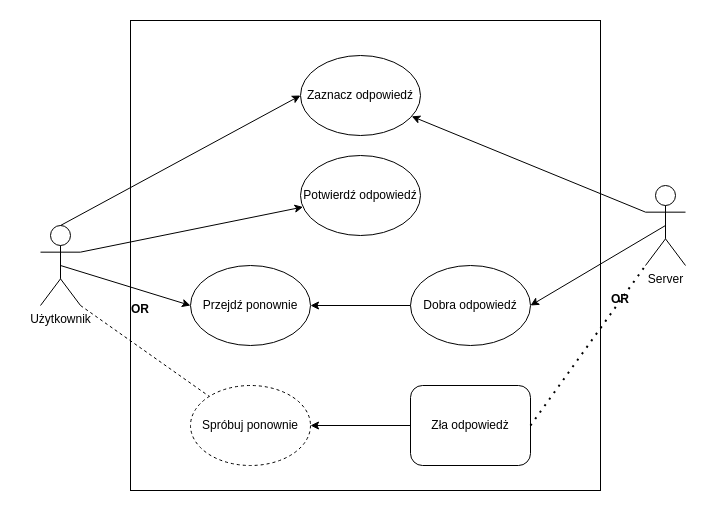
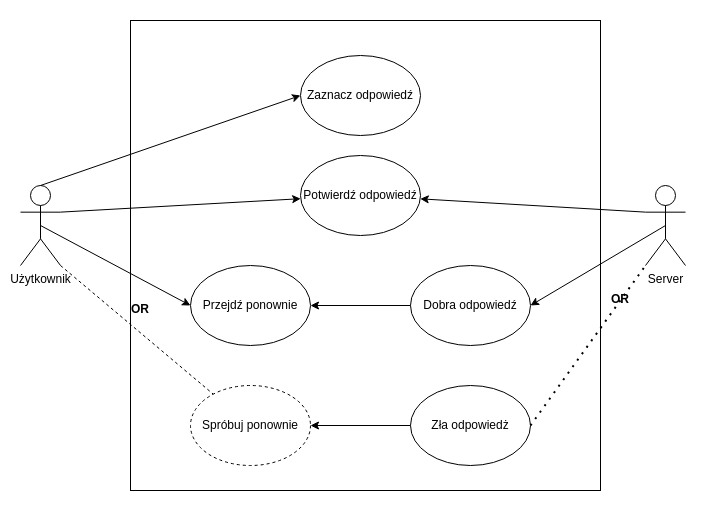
edge "Server" -> "Zaznacz odpowiedź": now "Server" -> "Potwierdź odpowiedź"
node "Użytkownik": moved (61, 266) -> (41, 226)
node "Zła odpowiedż": shape rounded rectangle -> ellipse
